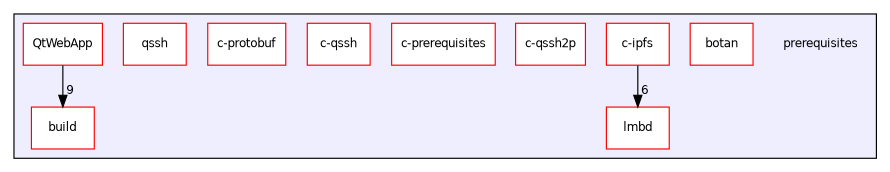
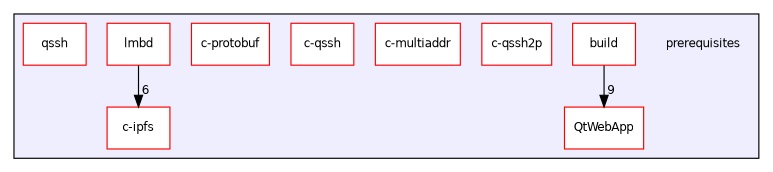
node "c-prerequisites": label "c-prerequisites" -> "c-multiaddr"
node "botan": removed
edge "QtWebApp" -> "build": reversed
edge "c-ipfs" -> "lmbd": reversed
